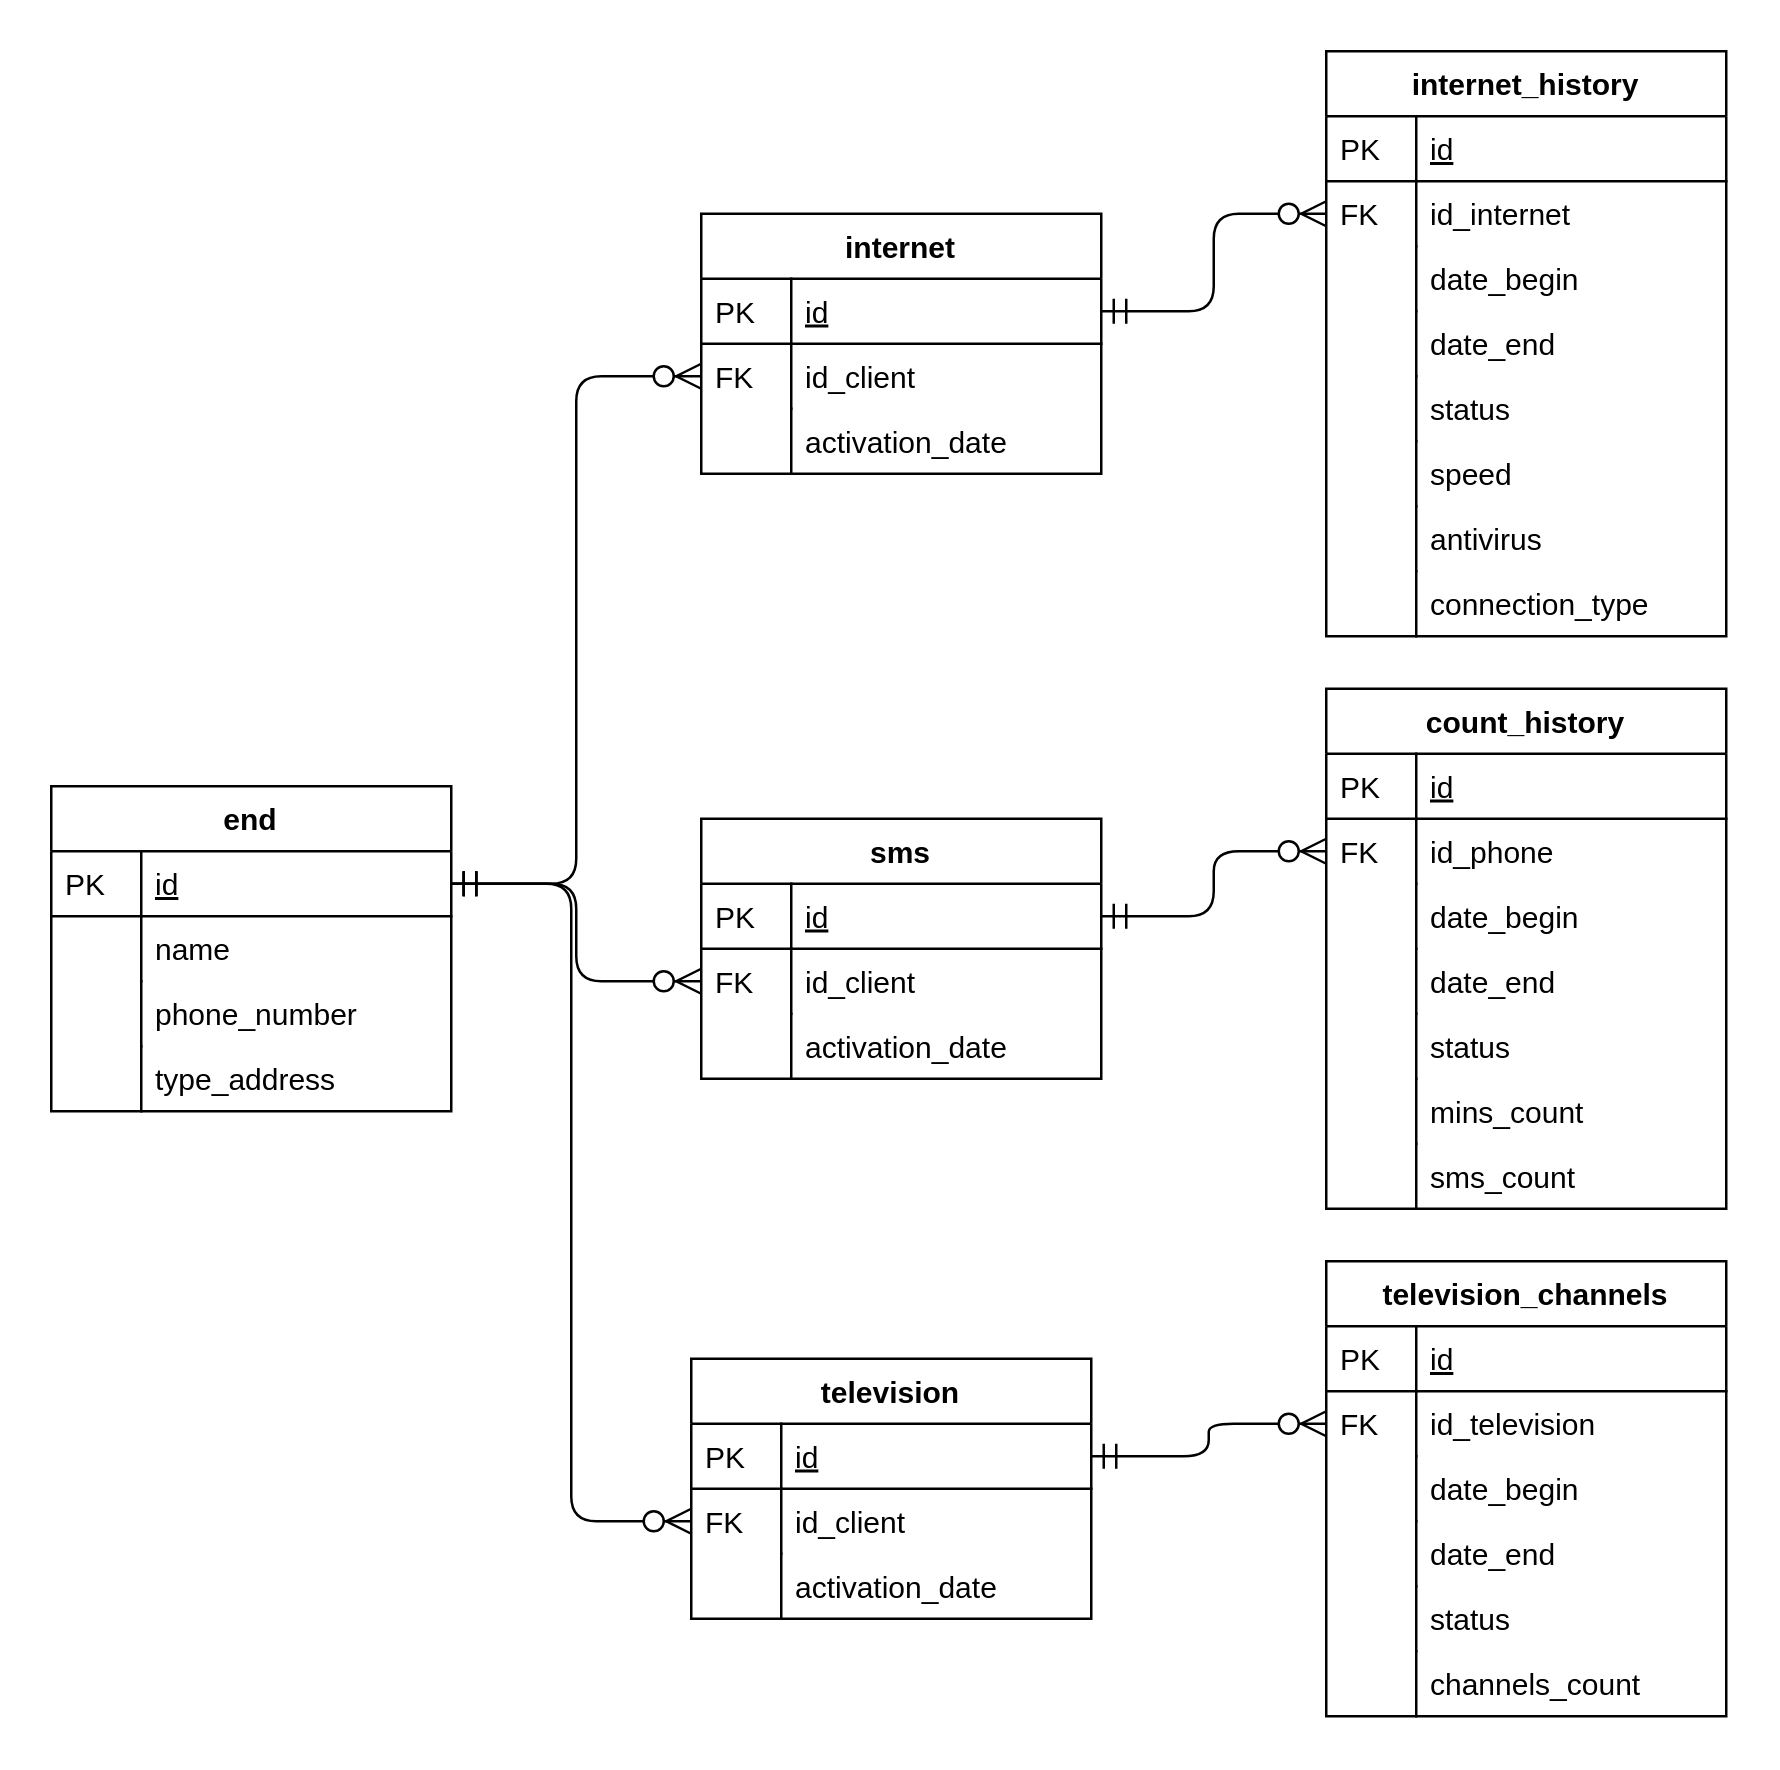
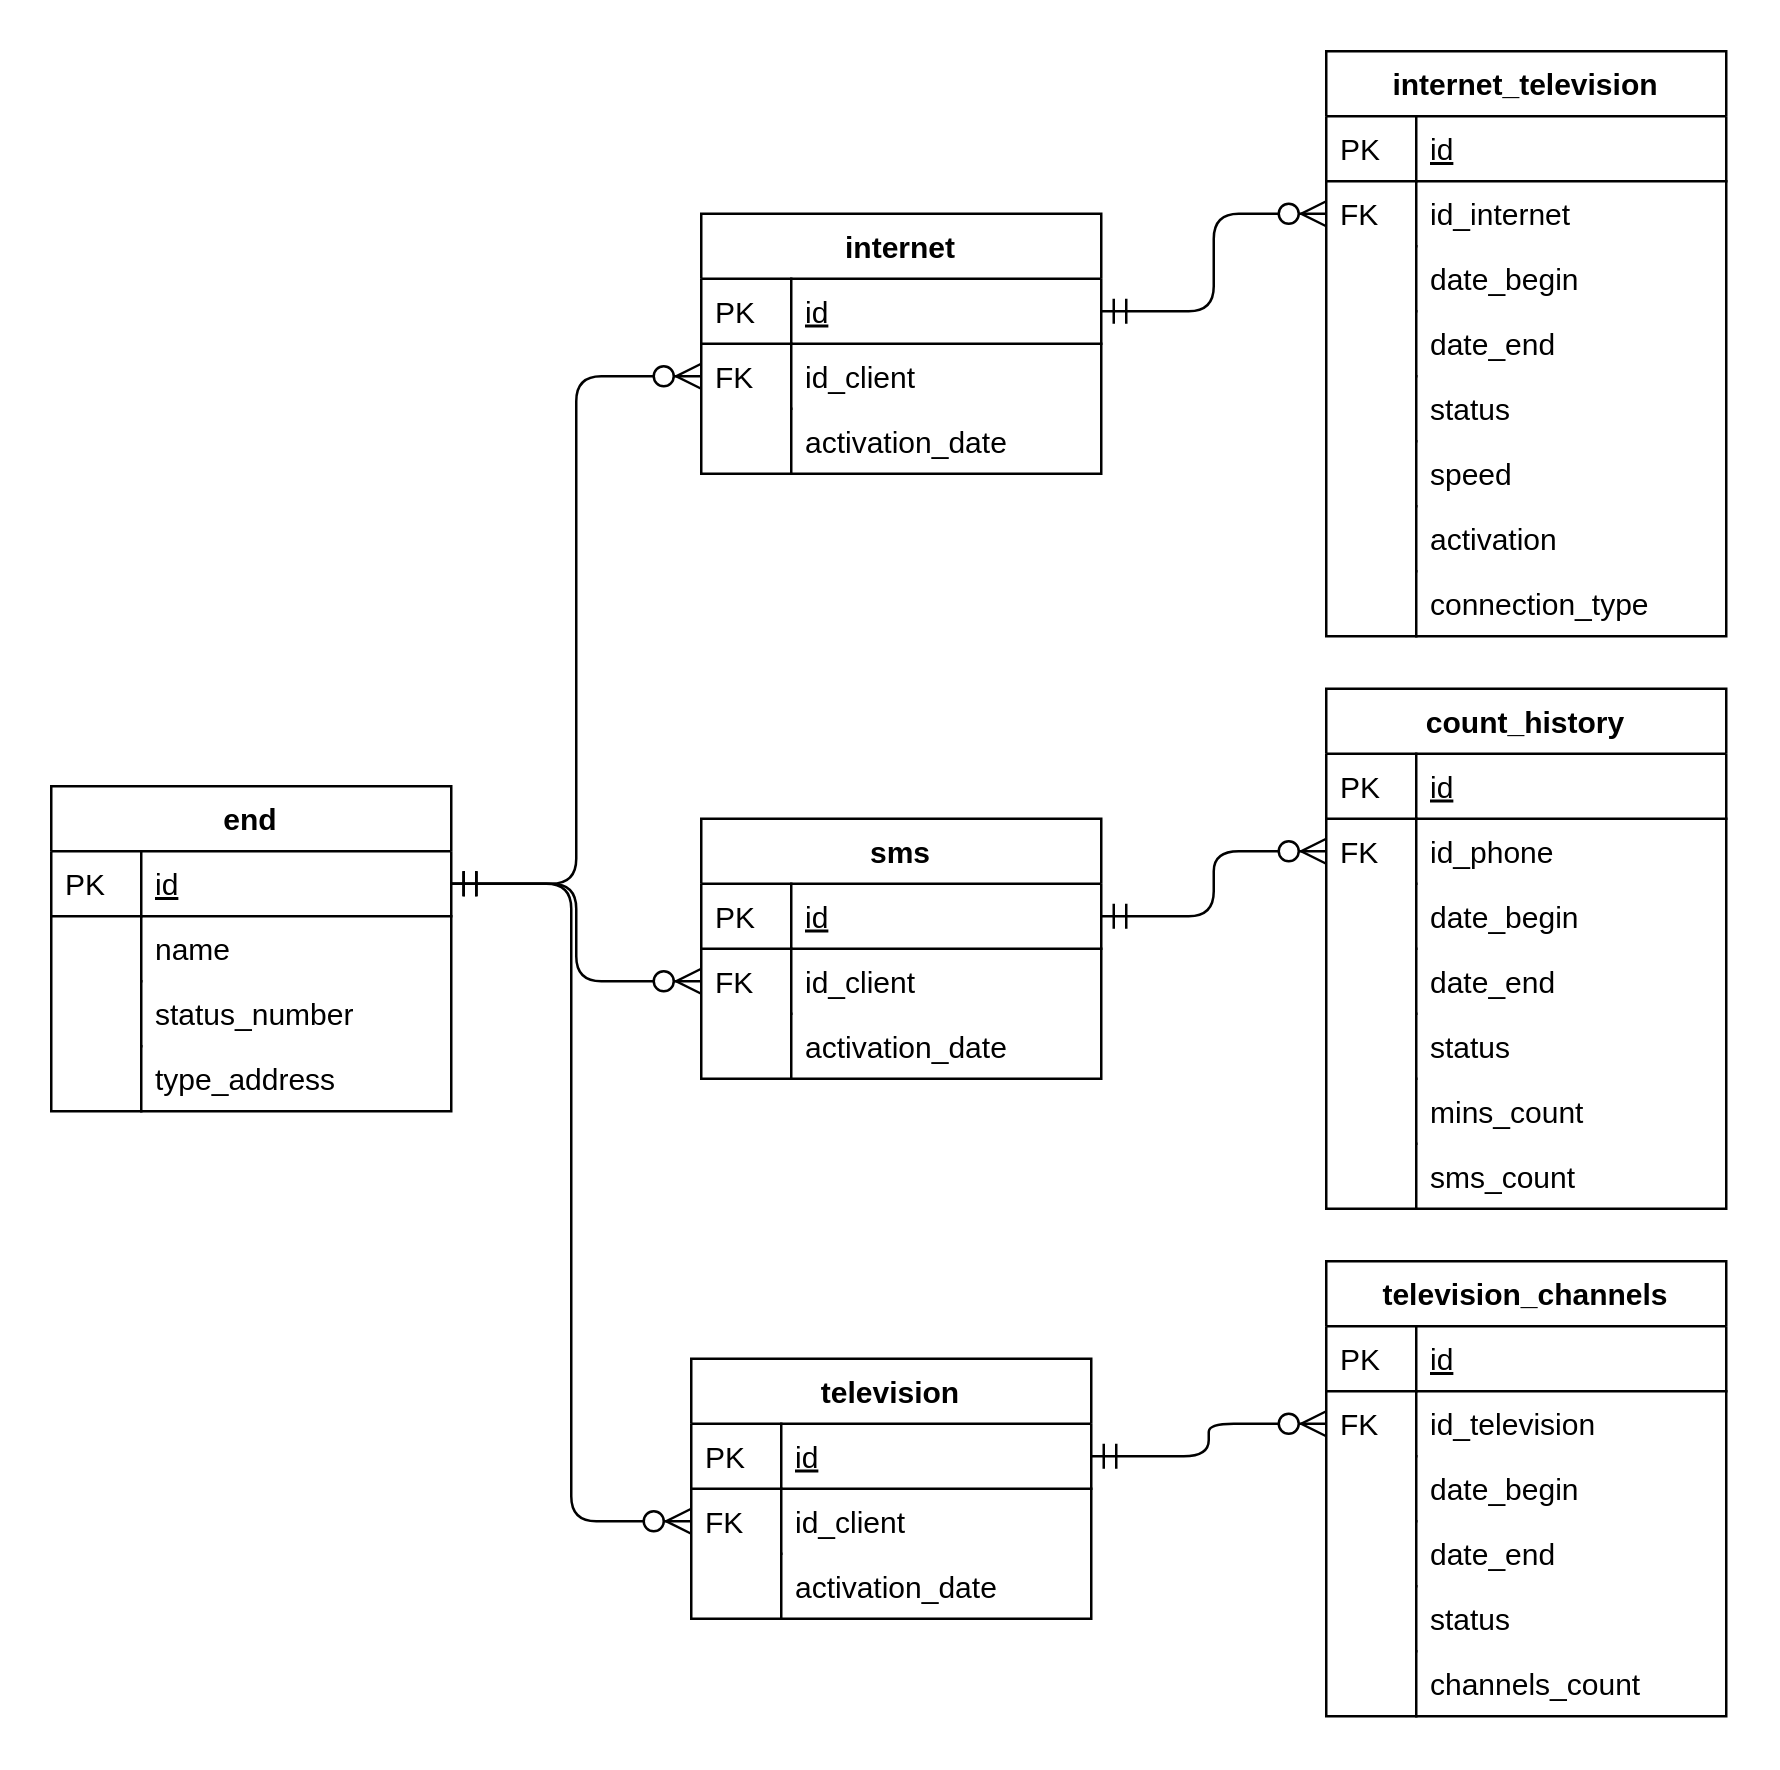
node "internet_history": label "internet_history" -> "internet_television"
node "antivirus": label "antivirus" -> "activation"
node "phone_number": label "phone_number" -> "status_number"
